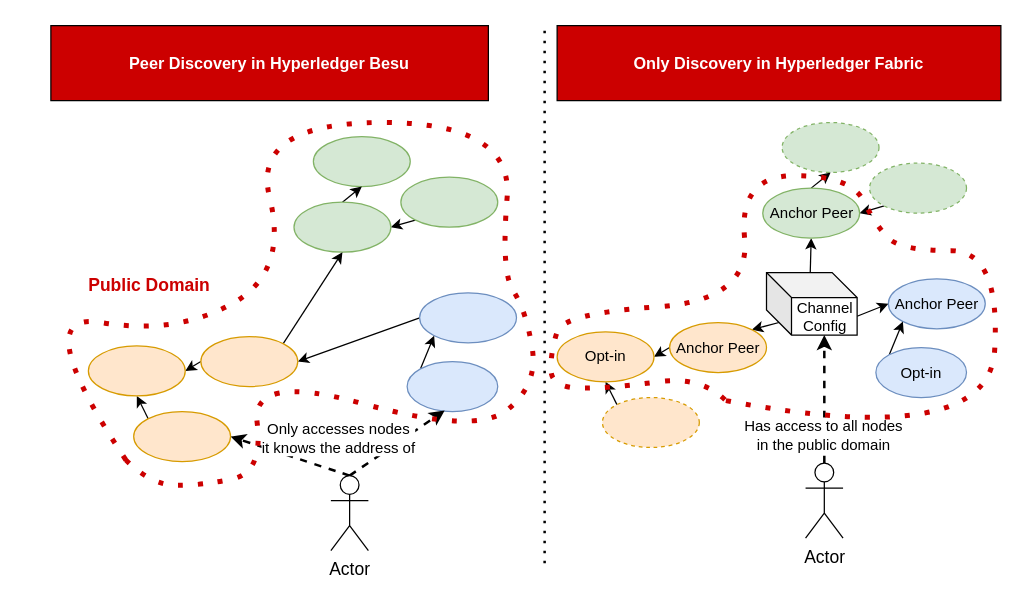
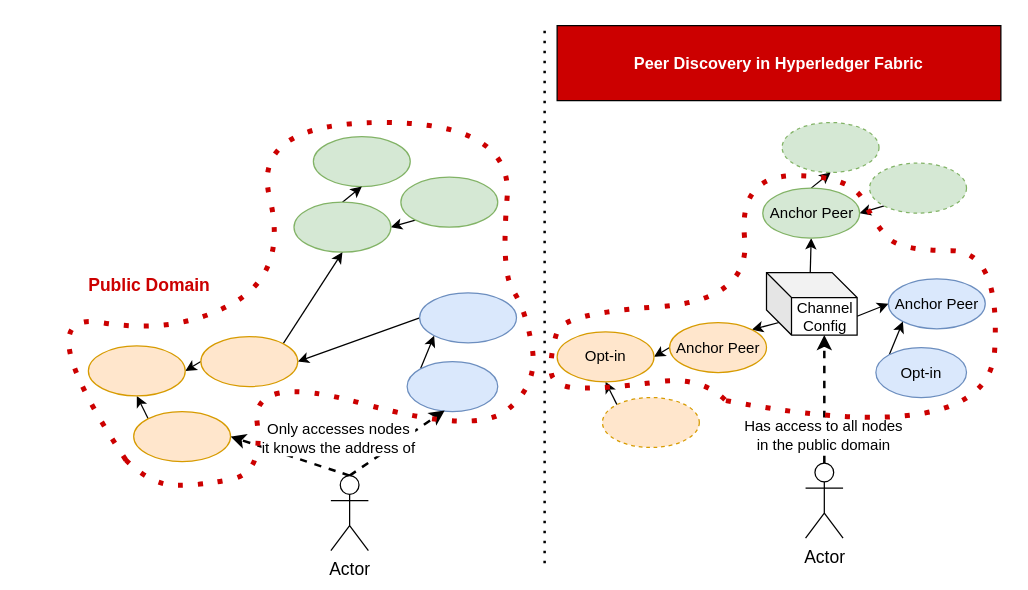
node "Peer Discovery in Hyperledger Besu": removed
node "Only Discovery in Hyperledger Fabric": label "Only Discovery in Hyperledger Fabric" -> "Peer Discovery in Hyperledger Fabric"
